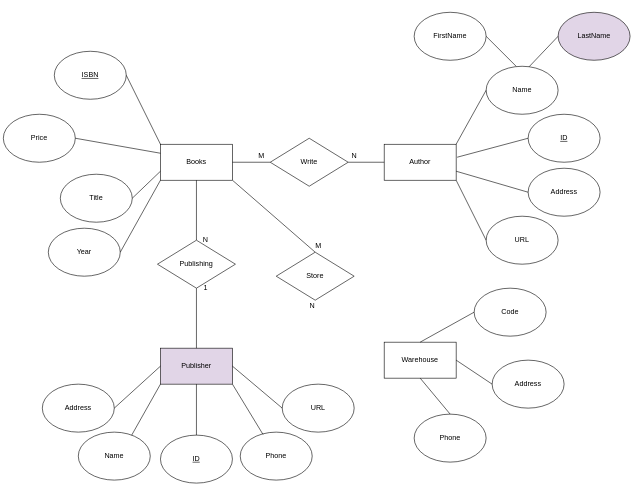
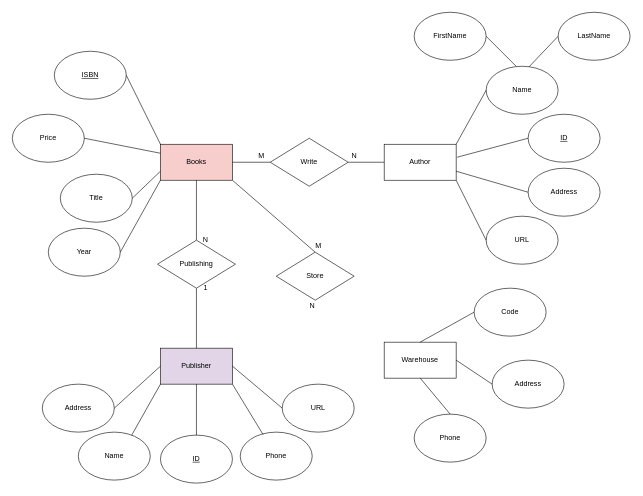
node "LastName": fillcolor #e1d5e7 -> #ffffff
node "Price": moved (39, 138) -> (48, 138)
node "Books": fillcolor #ffffff -> #f8cecc
